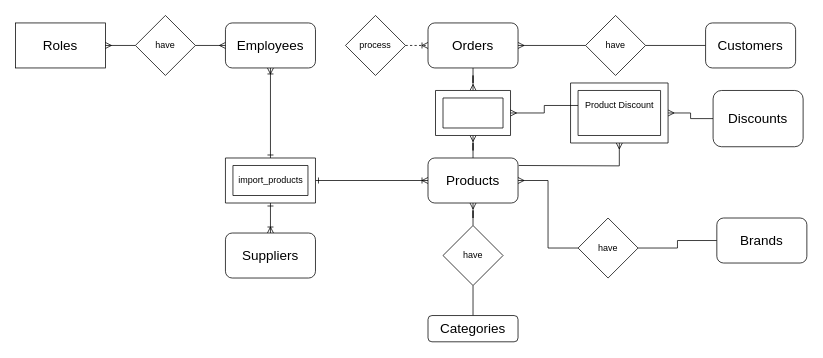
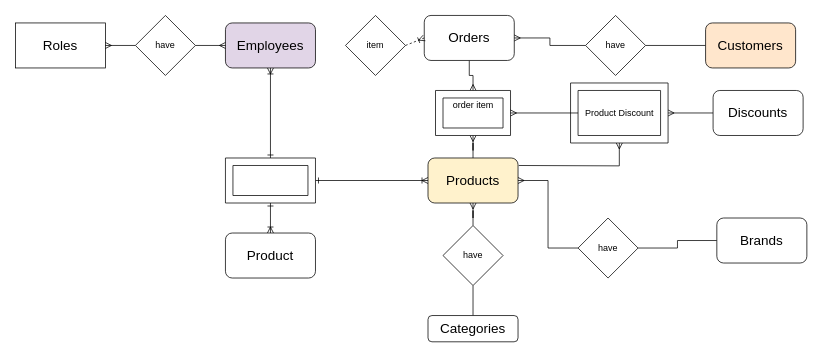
node "Employees": fillcolor #ffffff -> #e1d5e7
node "process": label "process" -> "item"
node "Orders": moved (473, 45) -> (469, 38)
node "Customers": fillcolor #ffffff -> #ffe6cc
node "order item": added
node "Product Discount": moved (619, 105) -> (619, 113)
node "Discounts": size 90x56 -> 90x45
node "import_products": removed
node "Products": fillcolor #ffffff -> #fff2cc
node "Suppliers": label "Suppliers" -> "Product"
